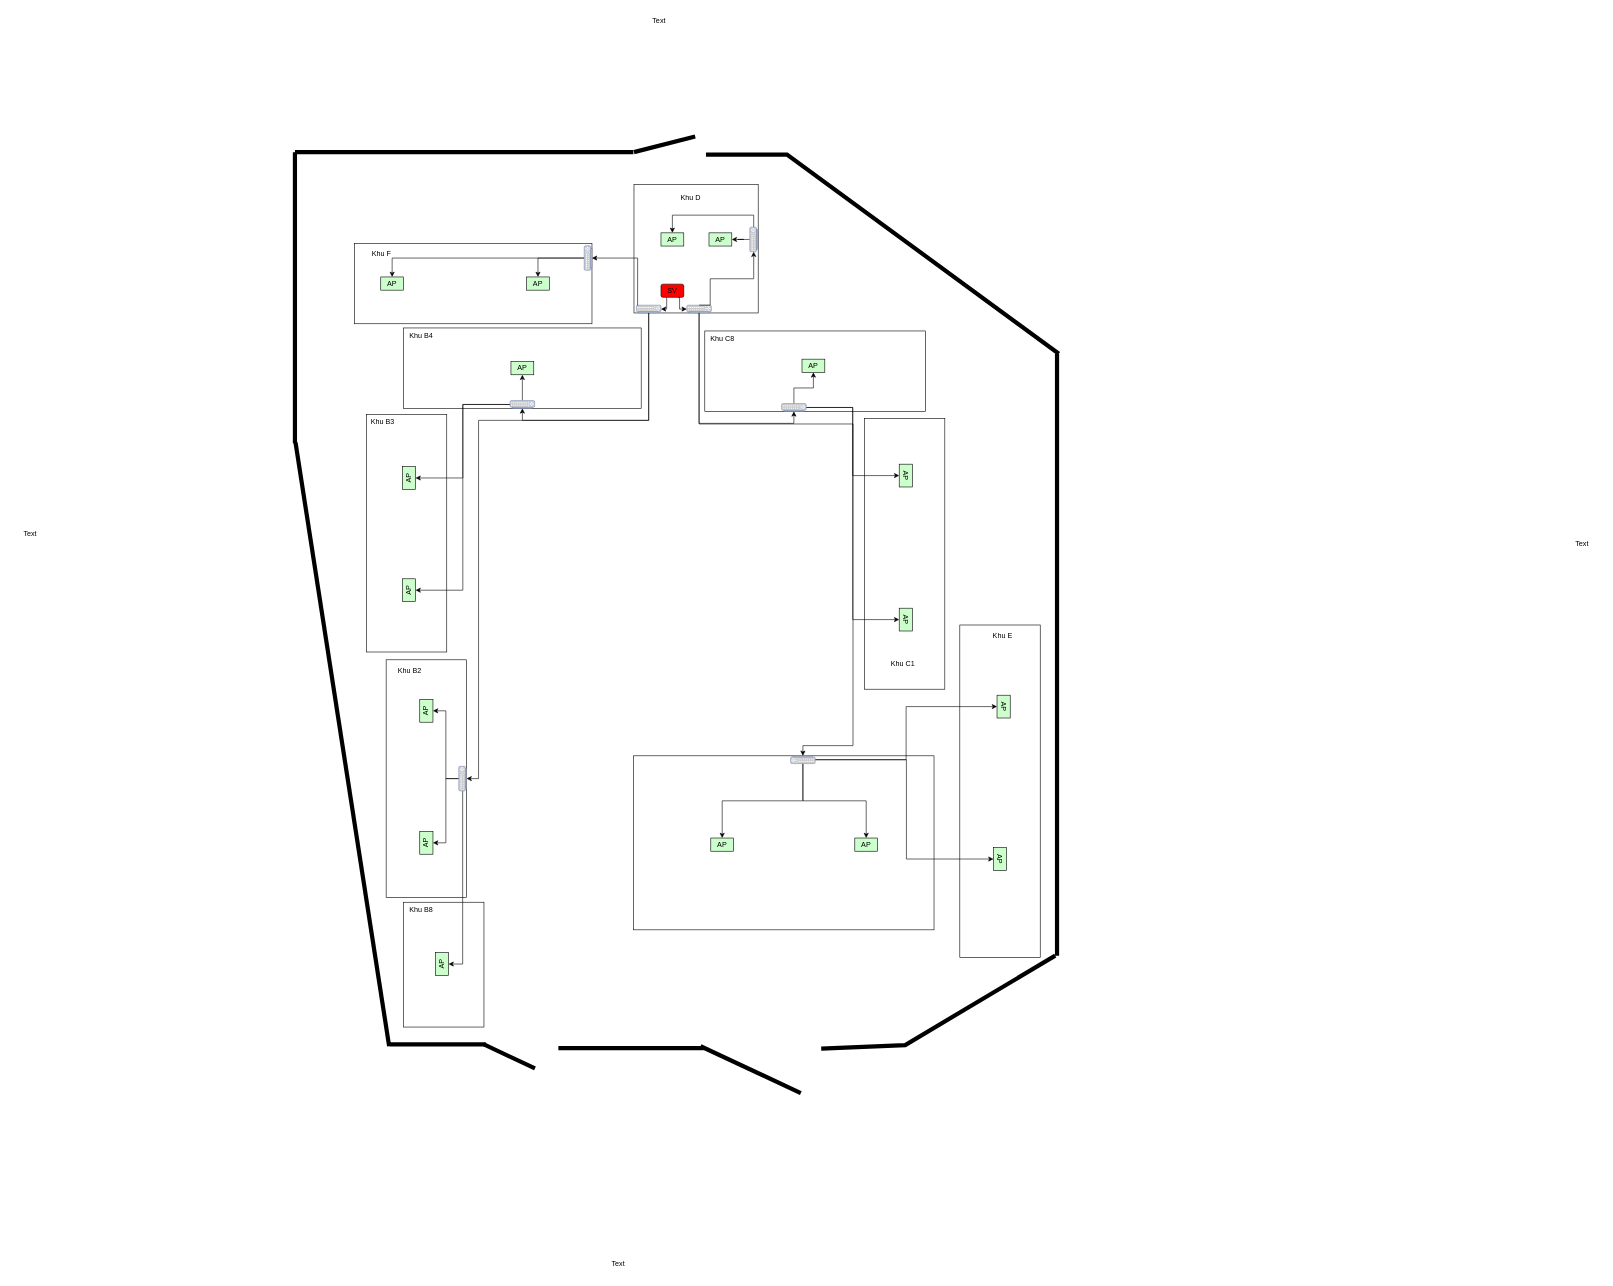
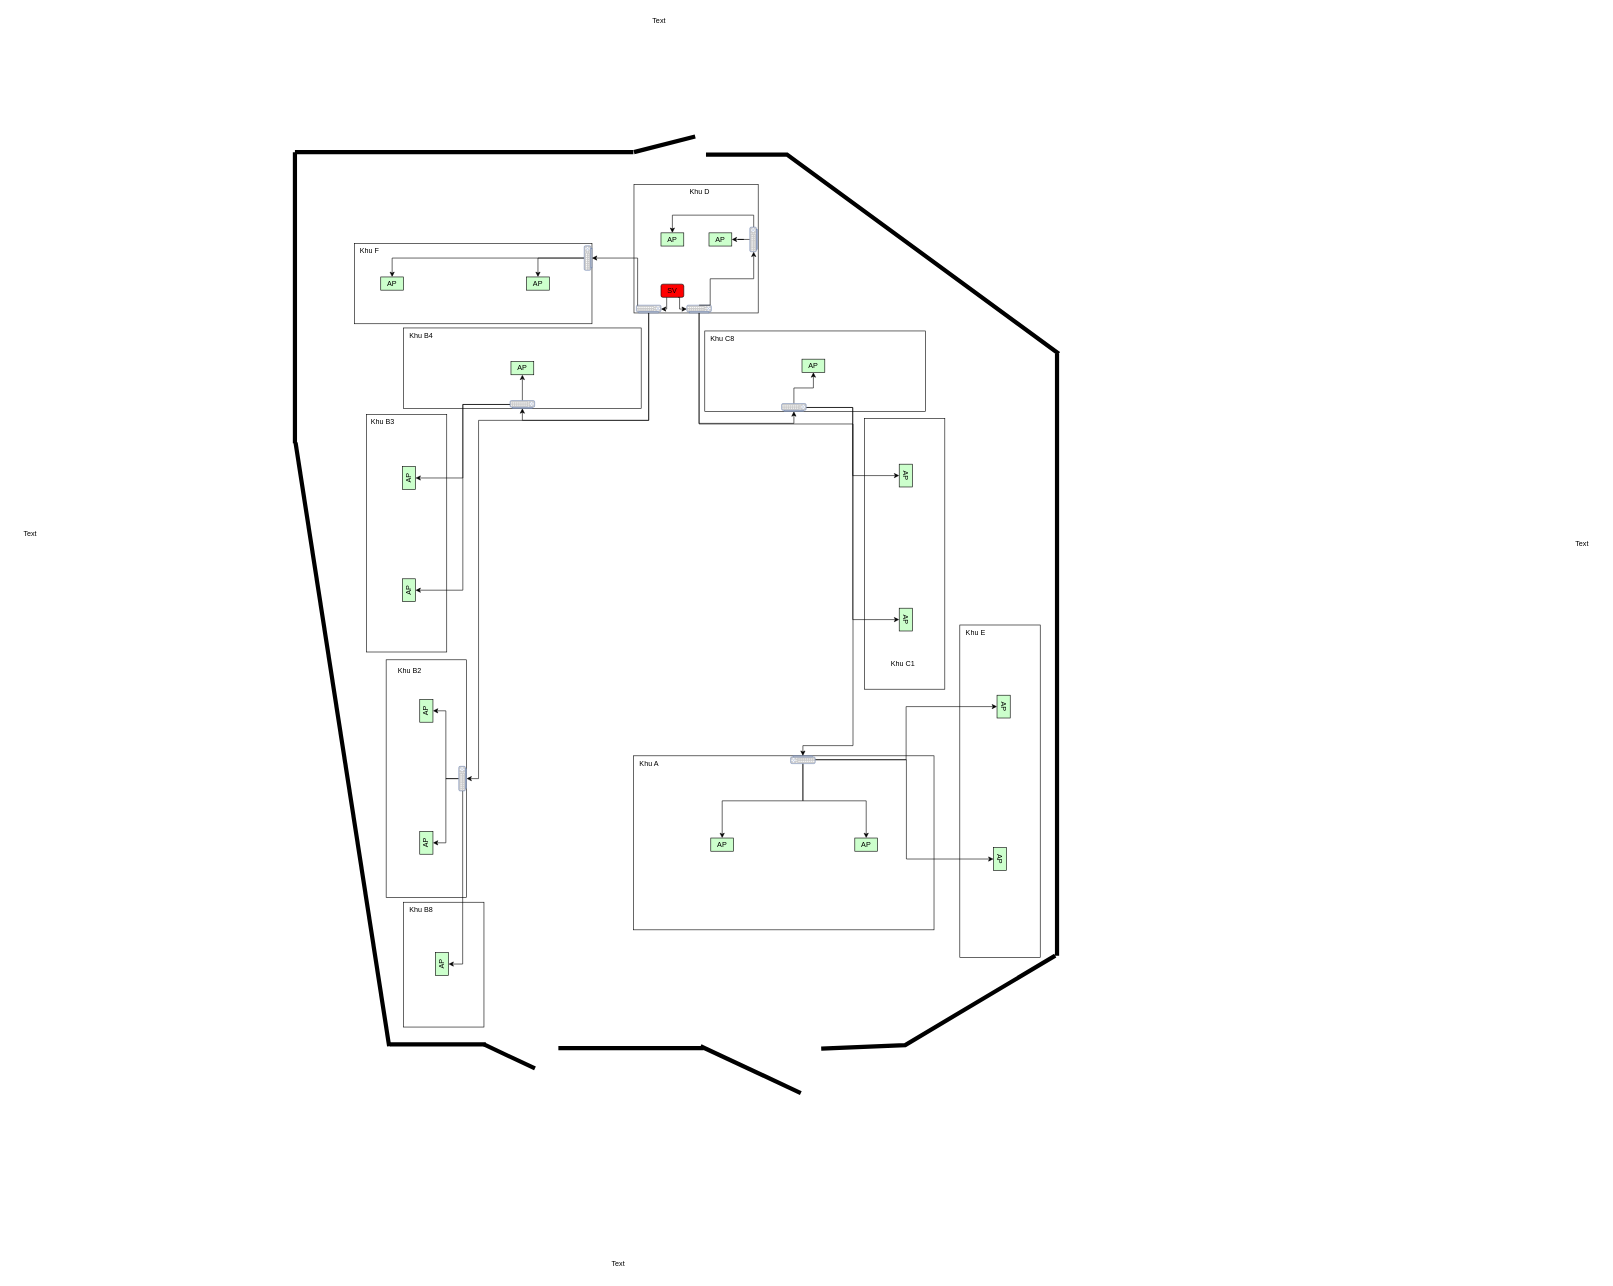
node "Khu D": moved (690, 198) -> (699, 192)
node "Khu F": moved (381, 254) -> (369, 251)
node "Khu E": moved (1002, 636) -> (975, 633)
node "Khu A": added
